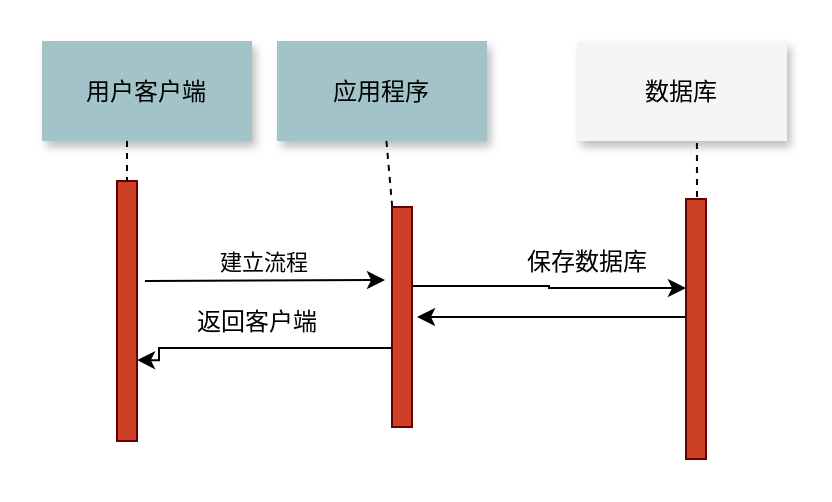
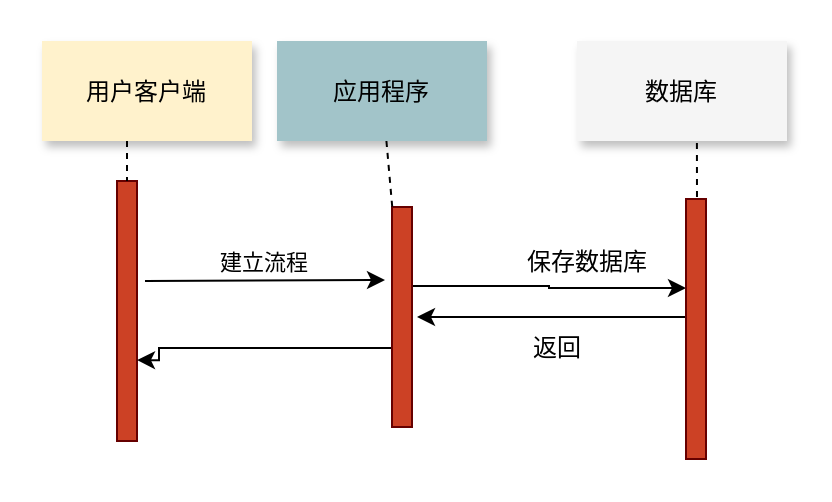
node "用户客户端": fillcolor #a2c4c9 -> #fff2cc
node "返回客户端": removed
node "返回": added
